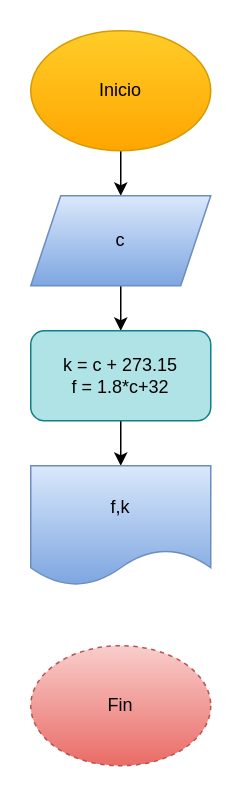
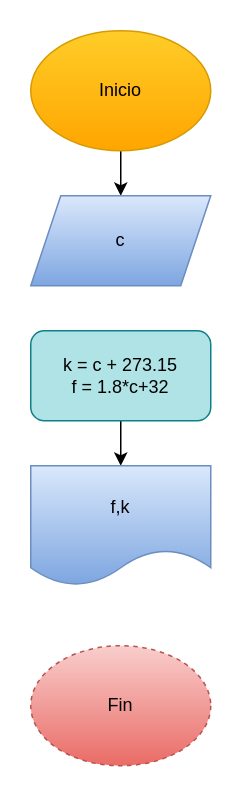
edge "c" -> "k = c + 273.15 f = 1.8*c+32": removed
